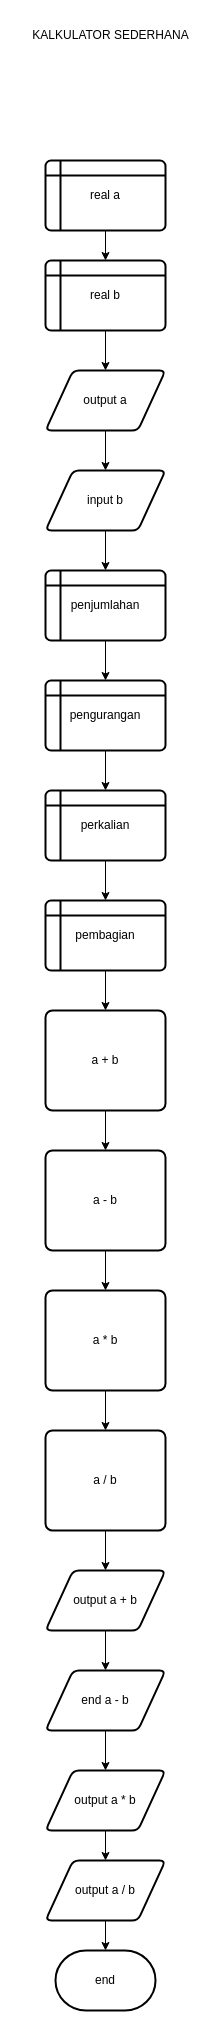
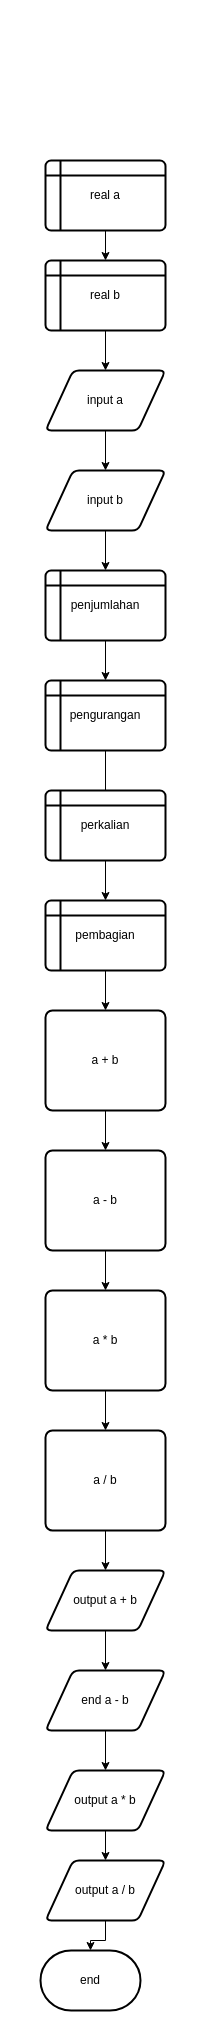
node "KALKULATOR SEDERHANA": removed
node "output a": label "output a" -> "input a"
edge "pengurangan" -> "perkalian": arrowhead classic -> none
node "end": moved (106, 1981) -> (91, 1981)
